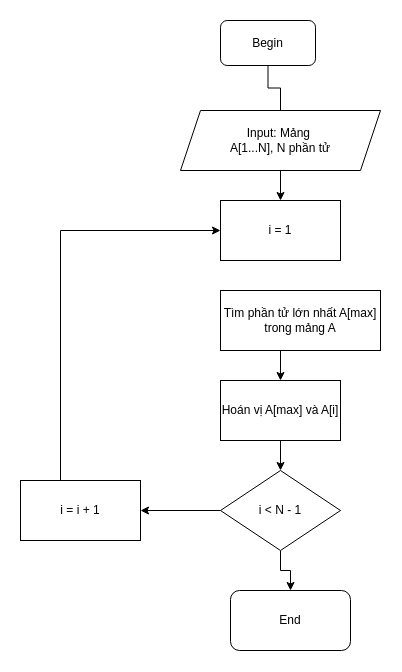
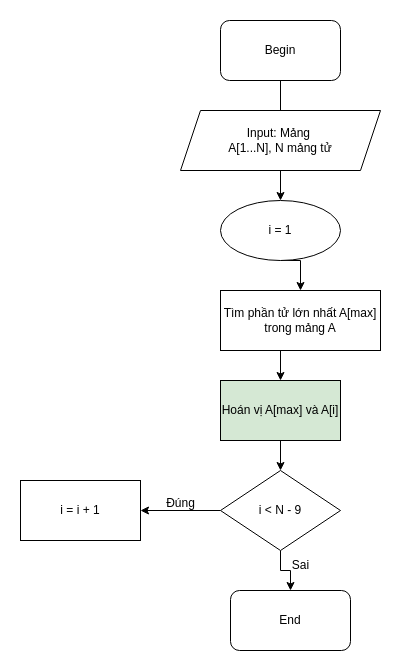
node "Begin": size 95x45 -> 120x60
node "Input: Mảng A[1...N], N phần tử": label "Input: Mảng A[1...N], N phần tử" -> "Input: Mảng A[1...N], N mảng tử"
node "i = 1": shape rectangle -> ellipse
edge "i = 1" -> "Tìm phần tử lớn nhất A[max] trong mảng A": added
edge "i = i + 1" -> "i = 1": removed
node "Hoán vị A[max] và A[i]": fillcolor #ffffff -> #d5e8d4
node "Đúng": added
node "i < N - 1": label "i < N - 1" -> "i < N - 9"
node "Sai": added
